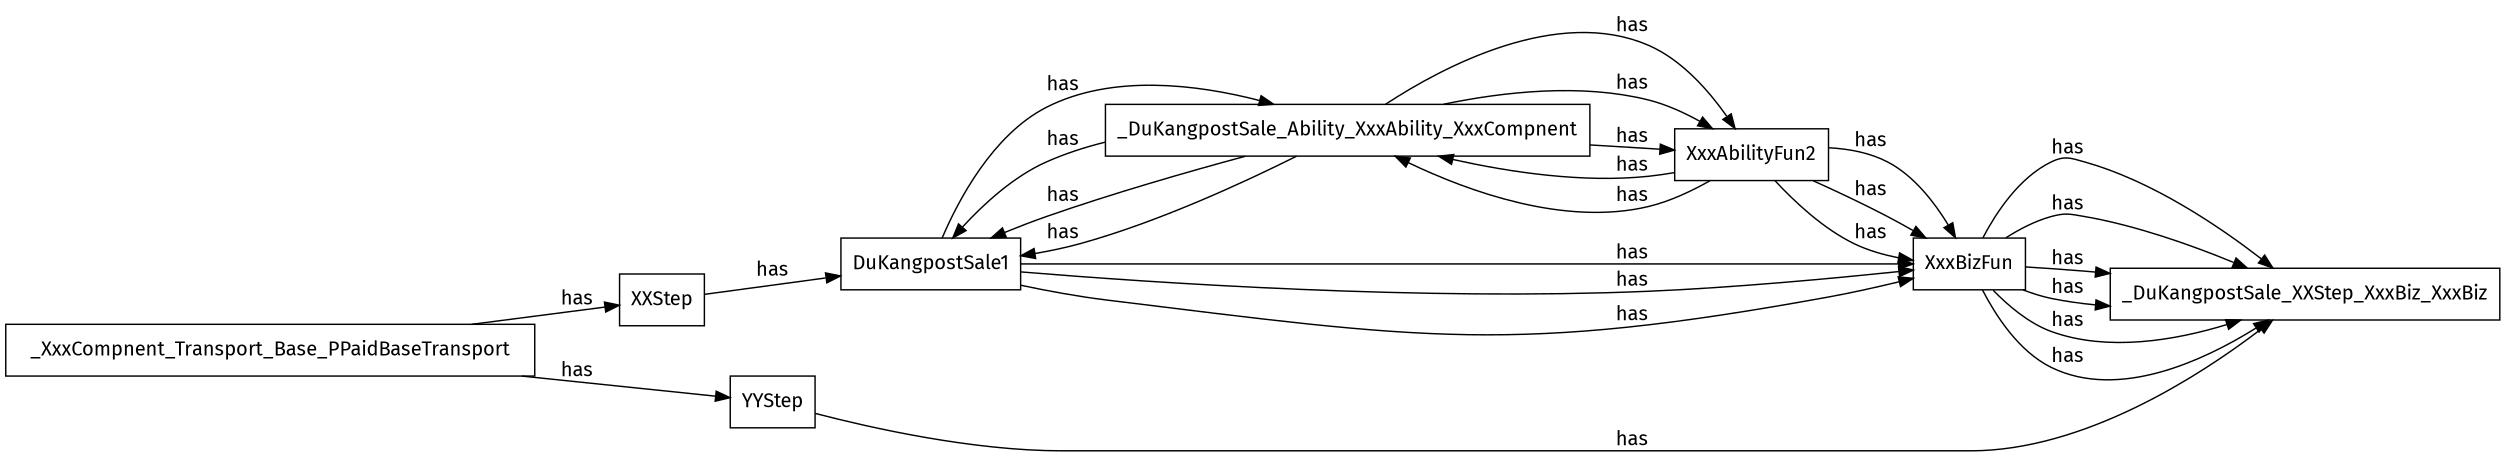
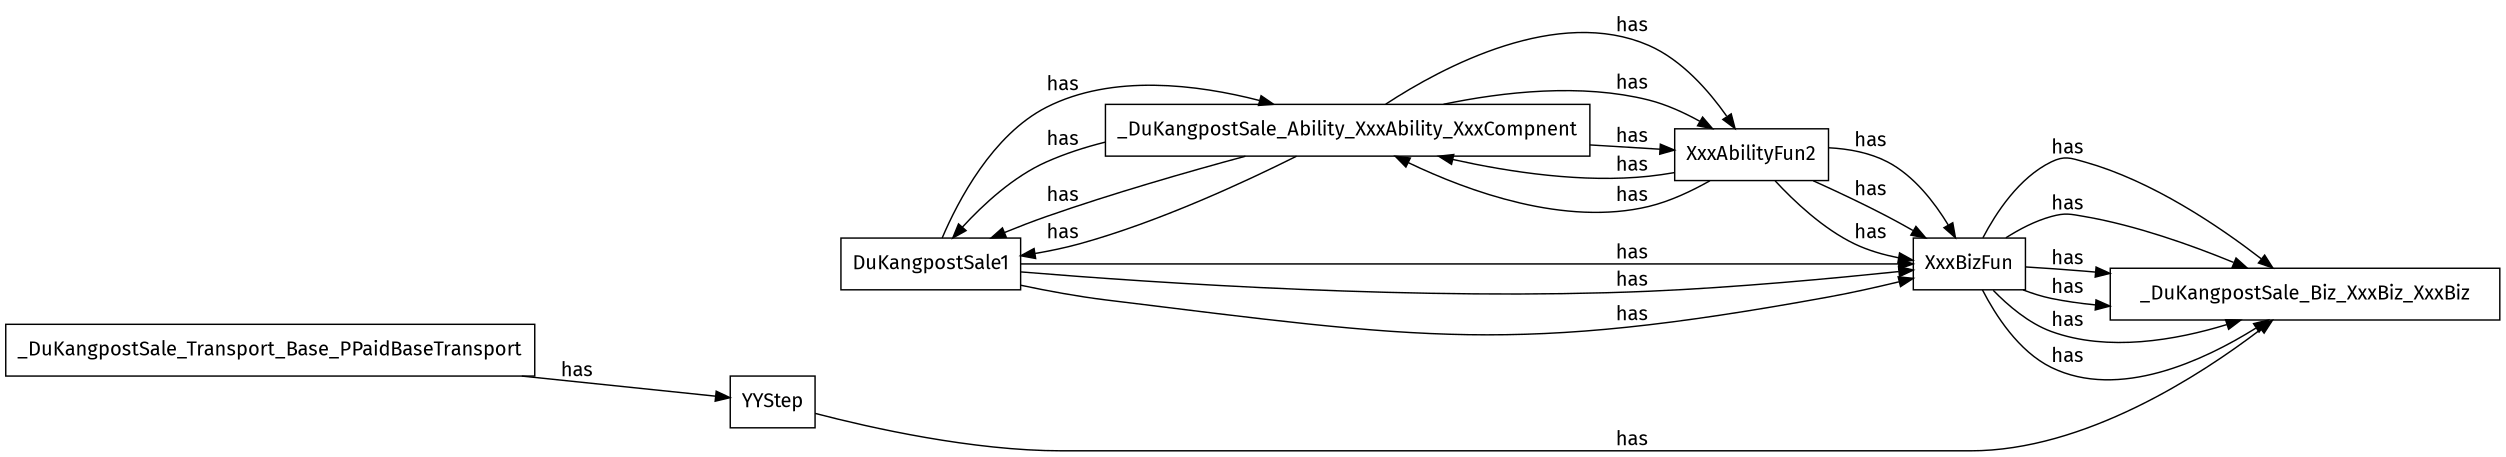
node "_DuKangpostSale_XXStep_XxxBiz_XxxBiz": label "_DuKangpostSale_XXStep_XxxBiz_XxxBiz" -> "_DuKangpostSale_Biz_XxxBiz_XxxBiz"
node "XXStep": removed
node "_XxxCompnent_Transport_Base_PPaidBaseTransport": label "_XxxCompnent_Transport_Base_PPaidBaseTransport" -> "_DuKangpostSale_Transport_Base_PPaidBaseTransport"
